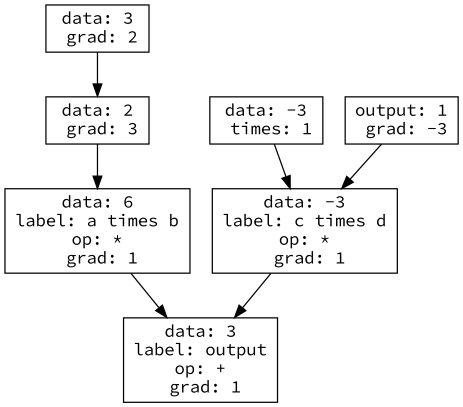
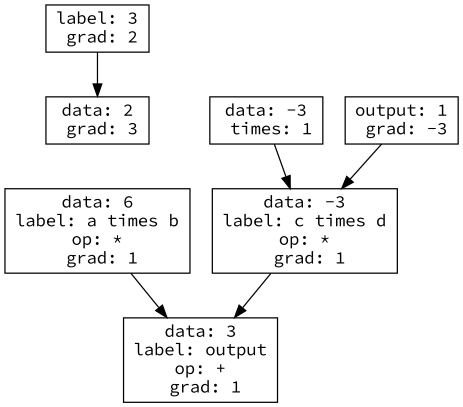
node "data: 3 grad: 2": label "data: 3 grad: 2" -> "label: 3 grad: 2"
edge "data: 2 grad: 3" -> "data: 6 label: a times b op: * grad: 1": removed
